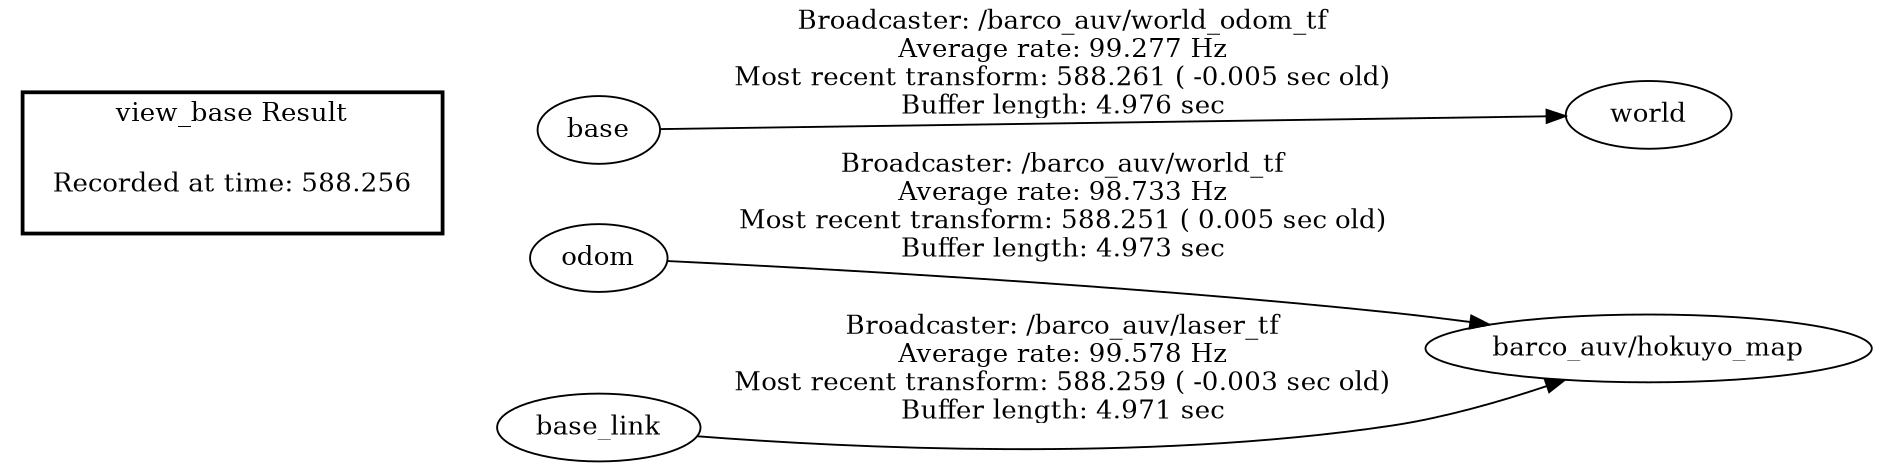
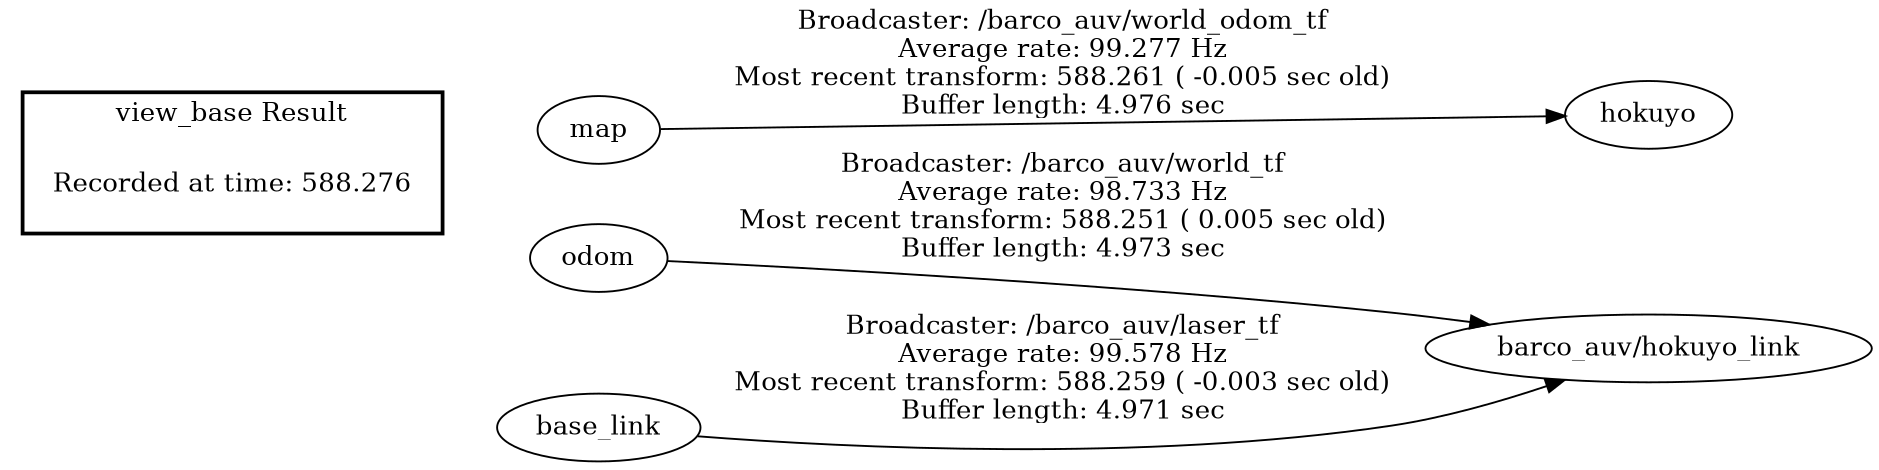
node "world": label "world" -> "hokuyo"
node "base": label "base" -> "map"
node "Recorded at time: 588.256": label "Recorded at time: 588.256" -> "Recorded at time: 588.276"
node "barco_auv/hokuyo_map": label "barco_auv/hokuyo_map" -> "barco_auv/hokuyo_link"
